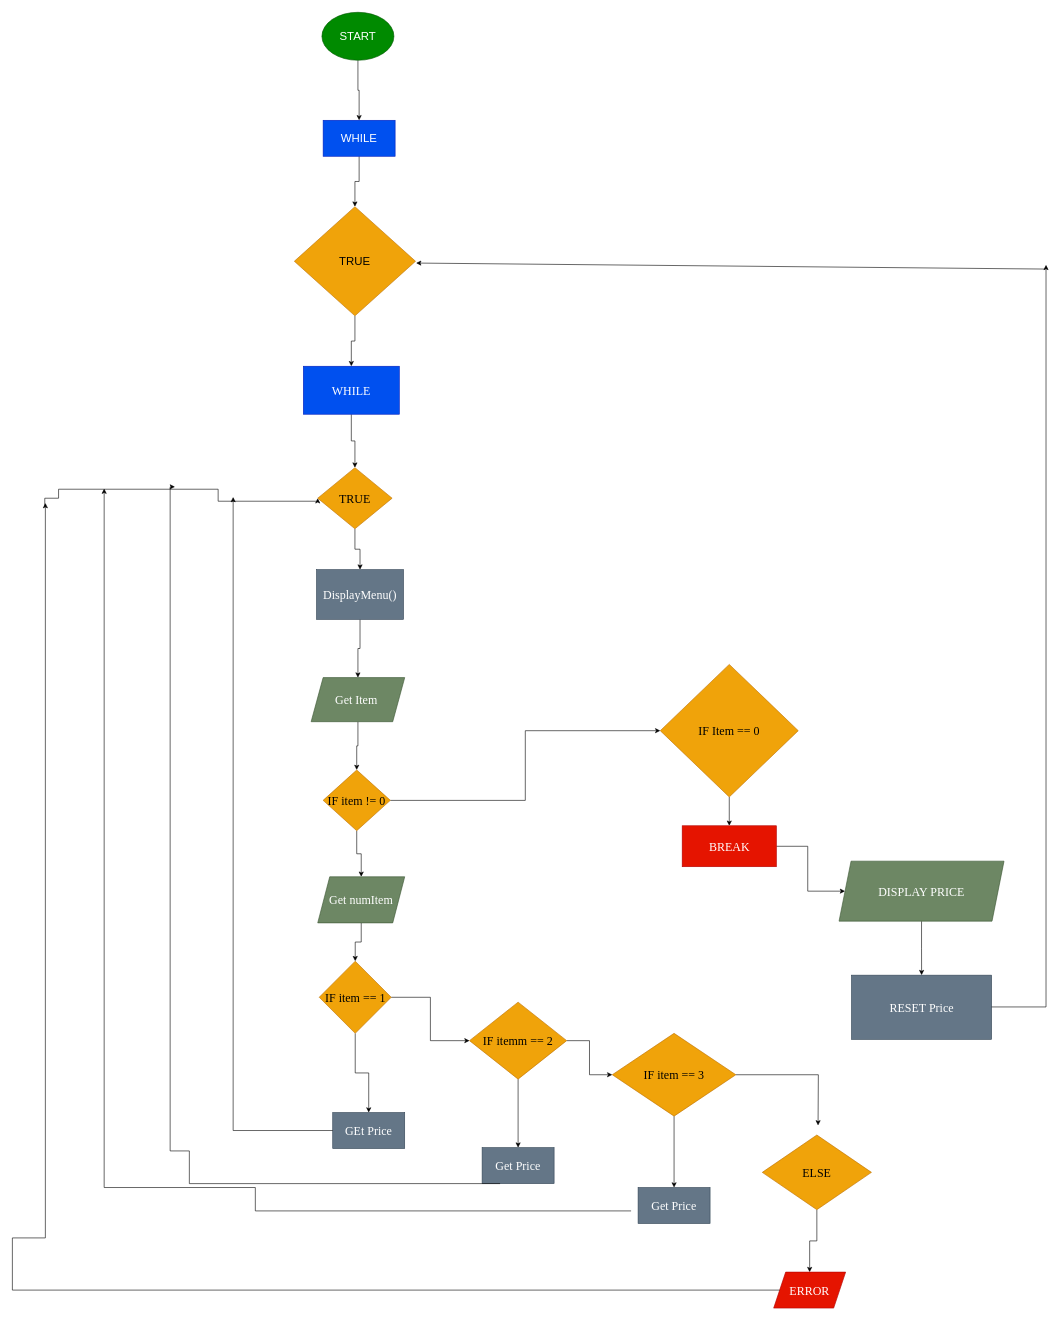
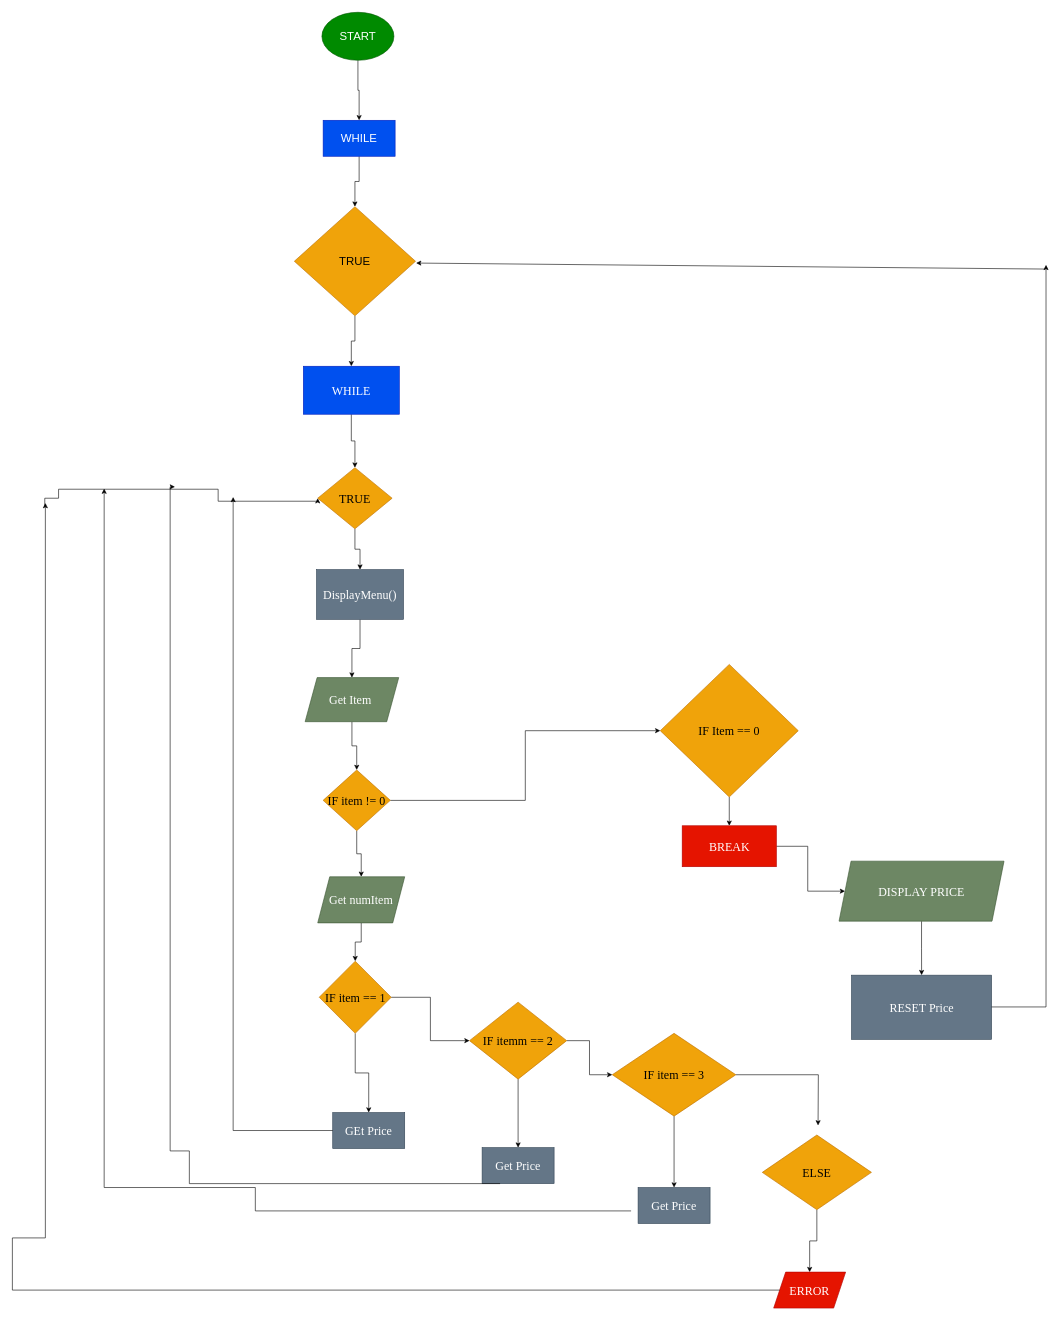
node "Get Item": moved (358, 700) -> (352, 700)
